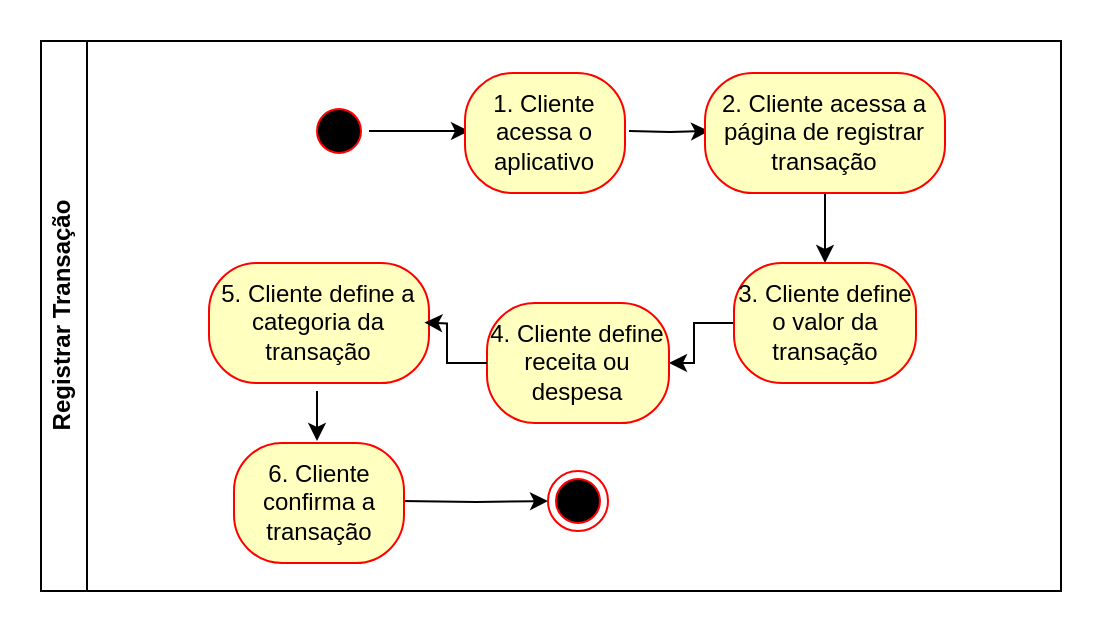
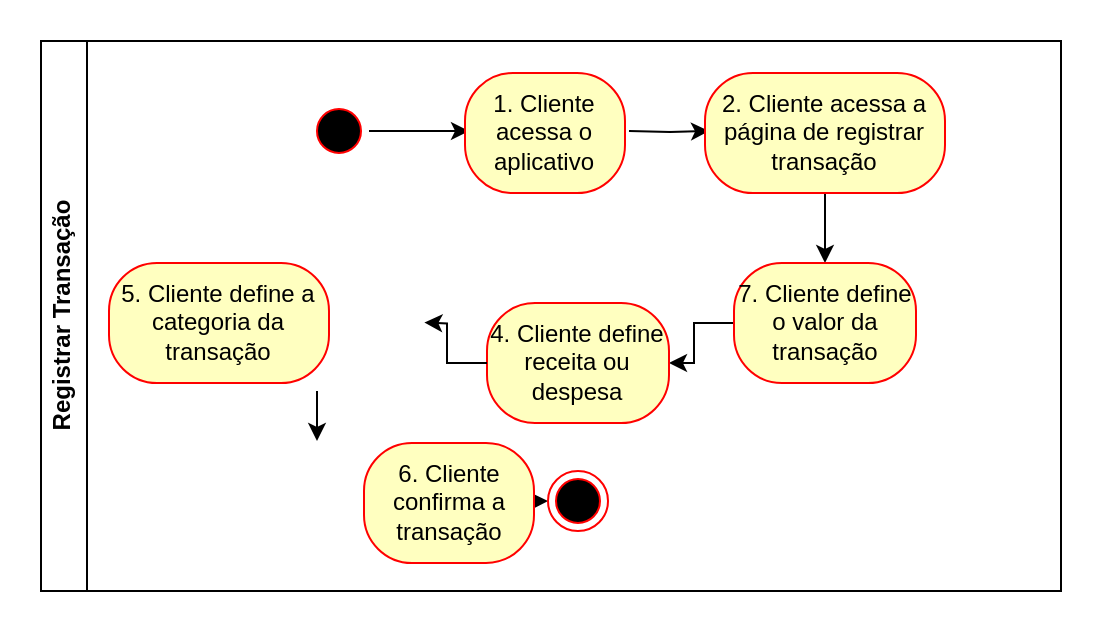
node "5. Cliente define a categoria da transação": moved (319, 323) -> (219, 323)
node "3. Cliente define o valor da transação": label "3. Cliente define o valor da transação" -> "7. Cliente define o valor da transação"
node "6. Cliente confirma a transação": moved (319, 503) -> (449, 503)
